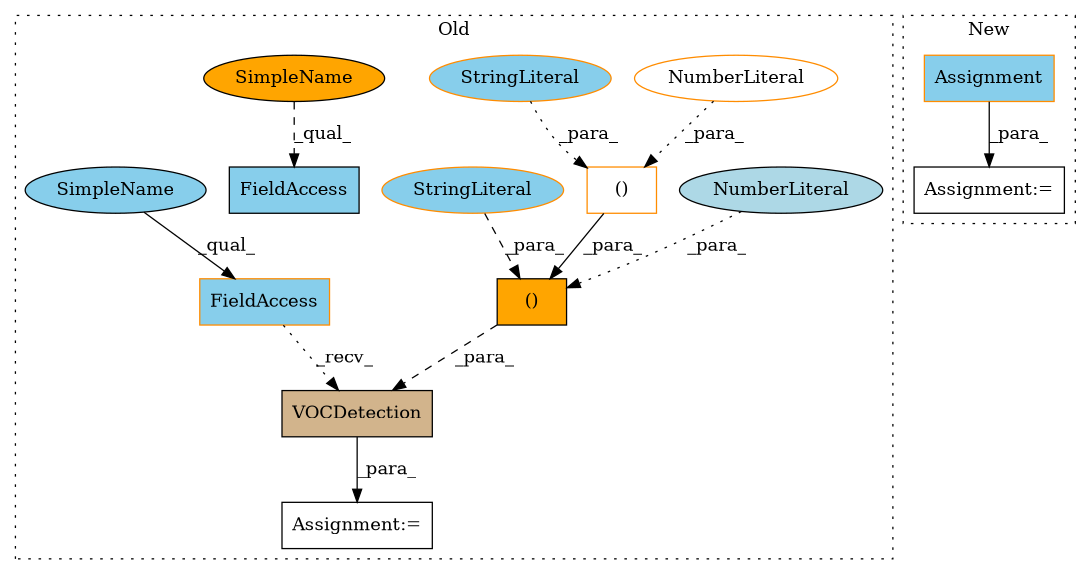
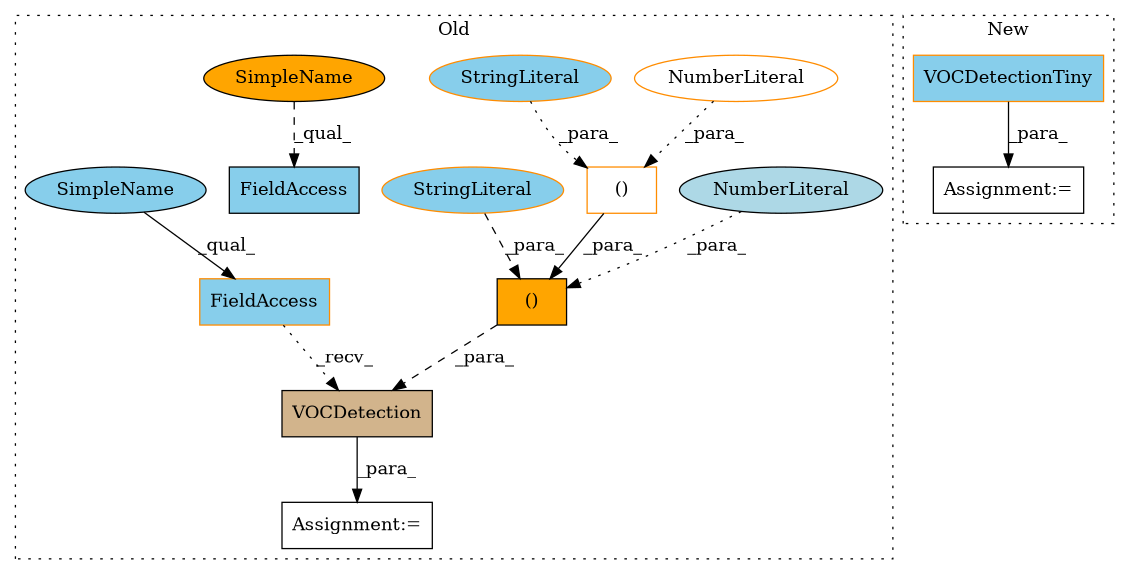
node "Assignment": label "Assignment" -> "VOCDetectionTiny"
